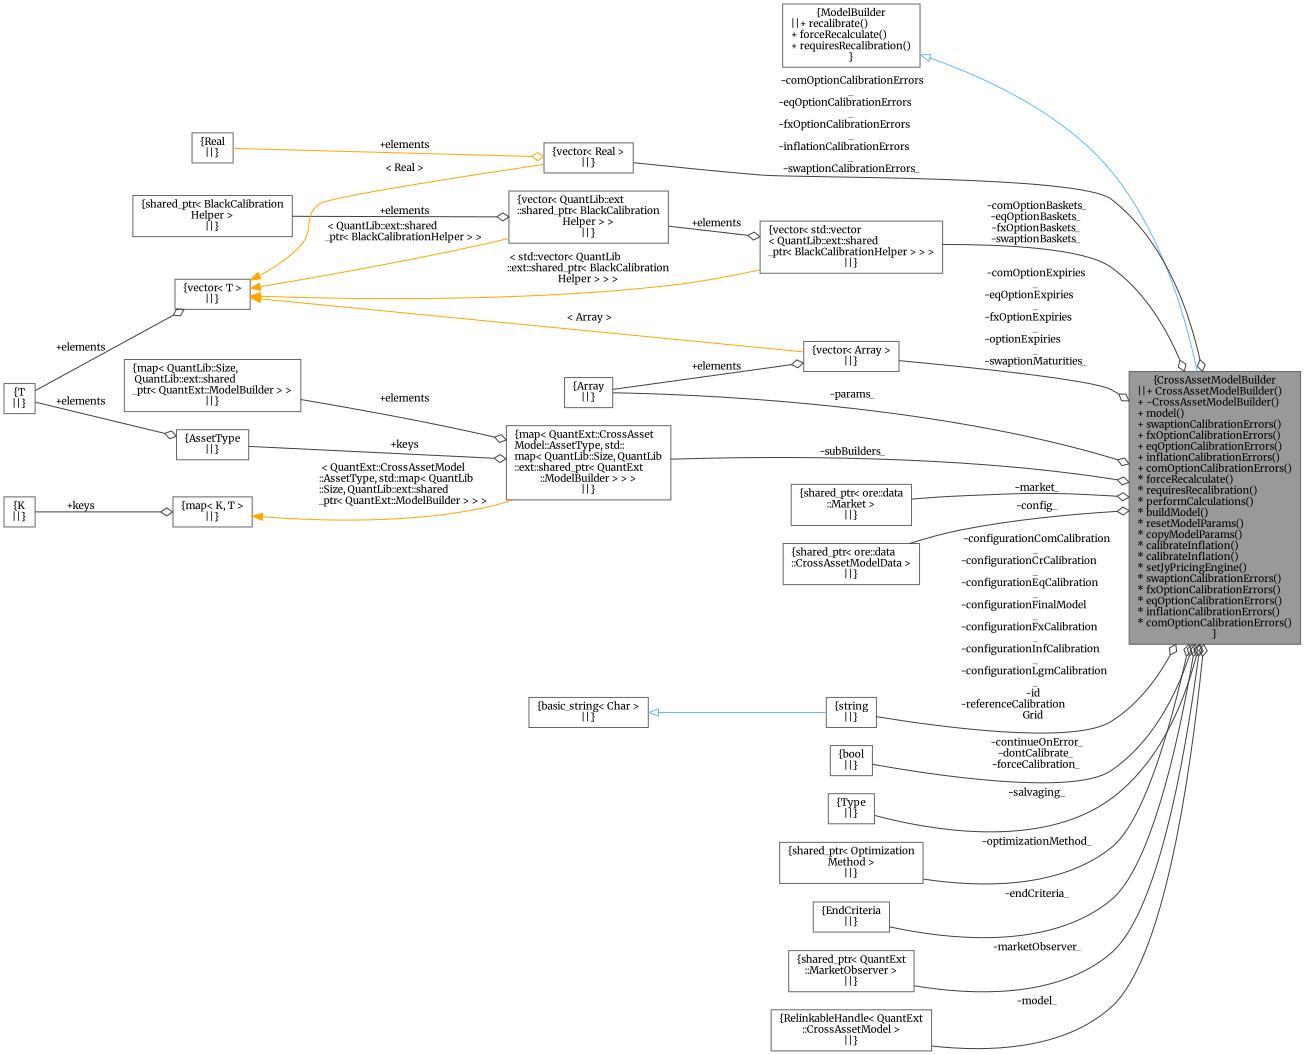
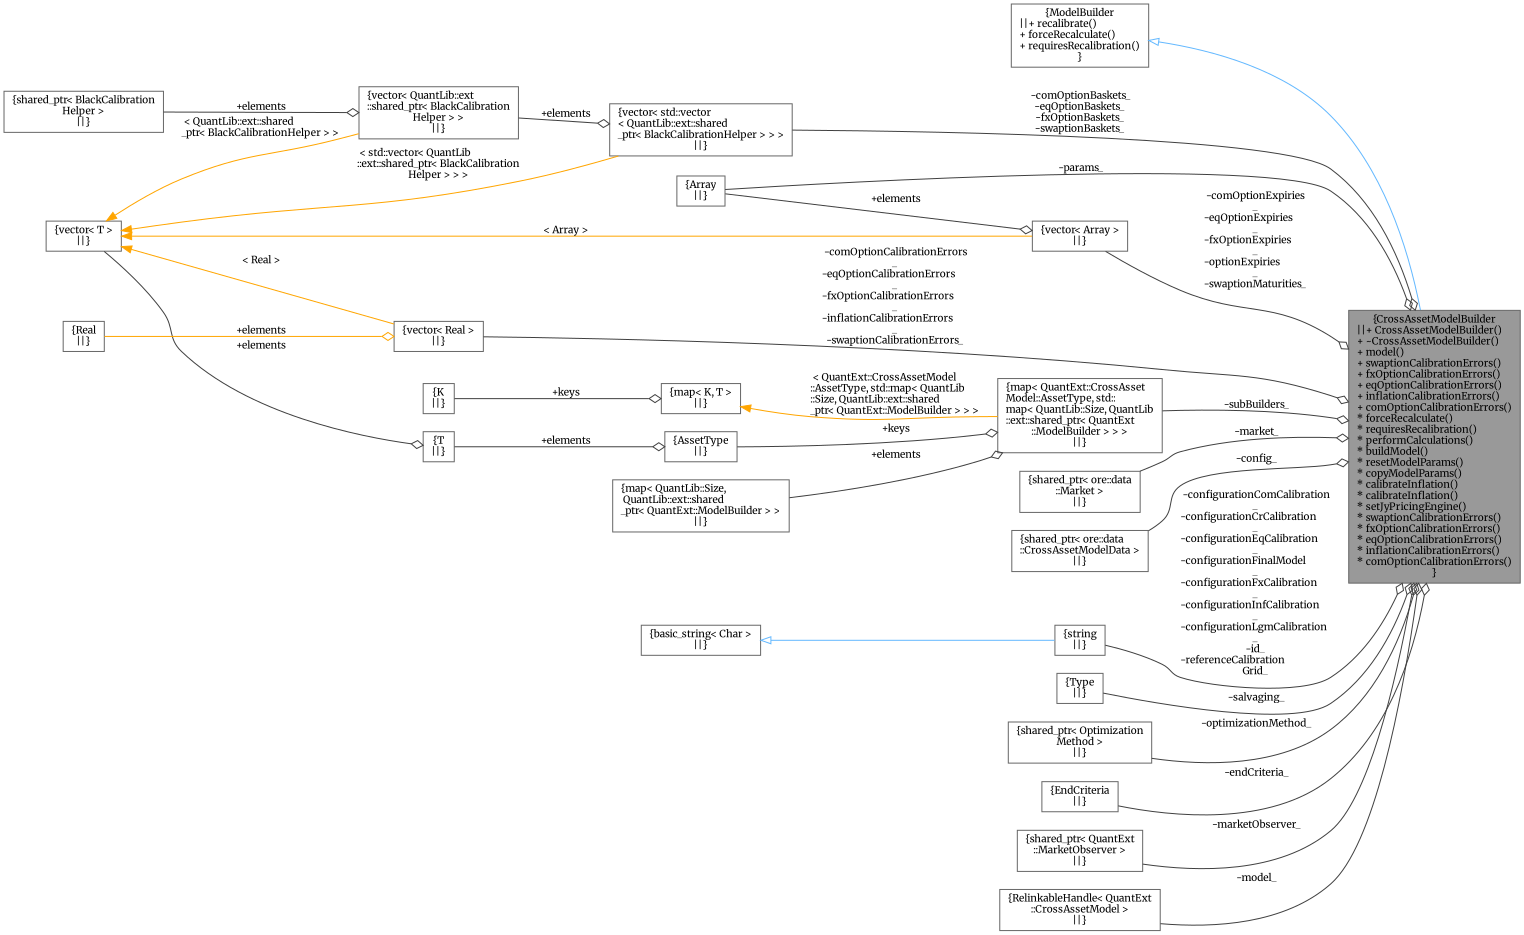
edge "{T ||}" -> "{vector< T > ||}": reversed
node "{bool ||}": removed
